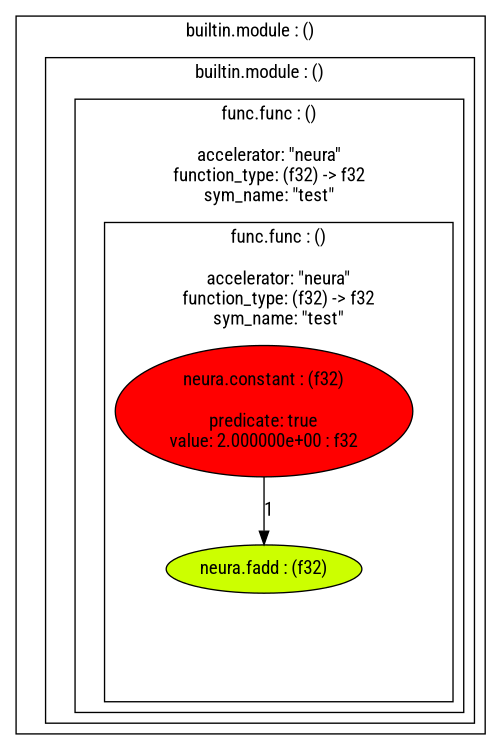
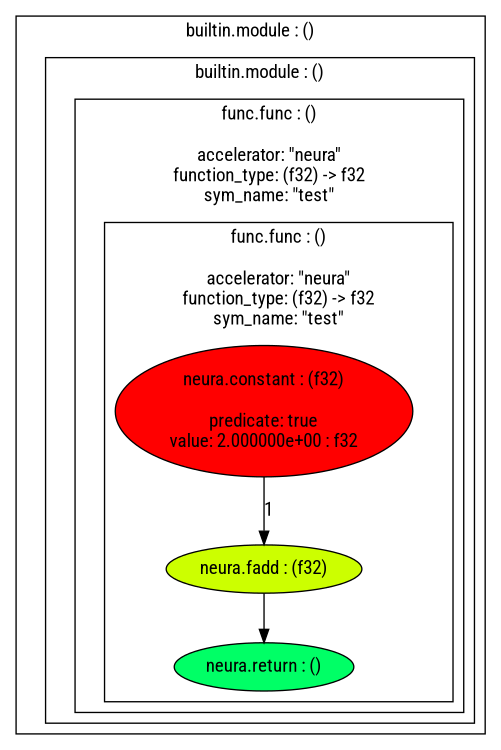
node "neura.return : ()": added
